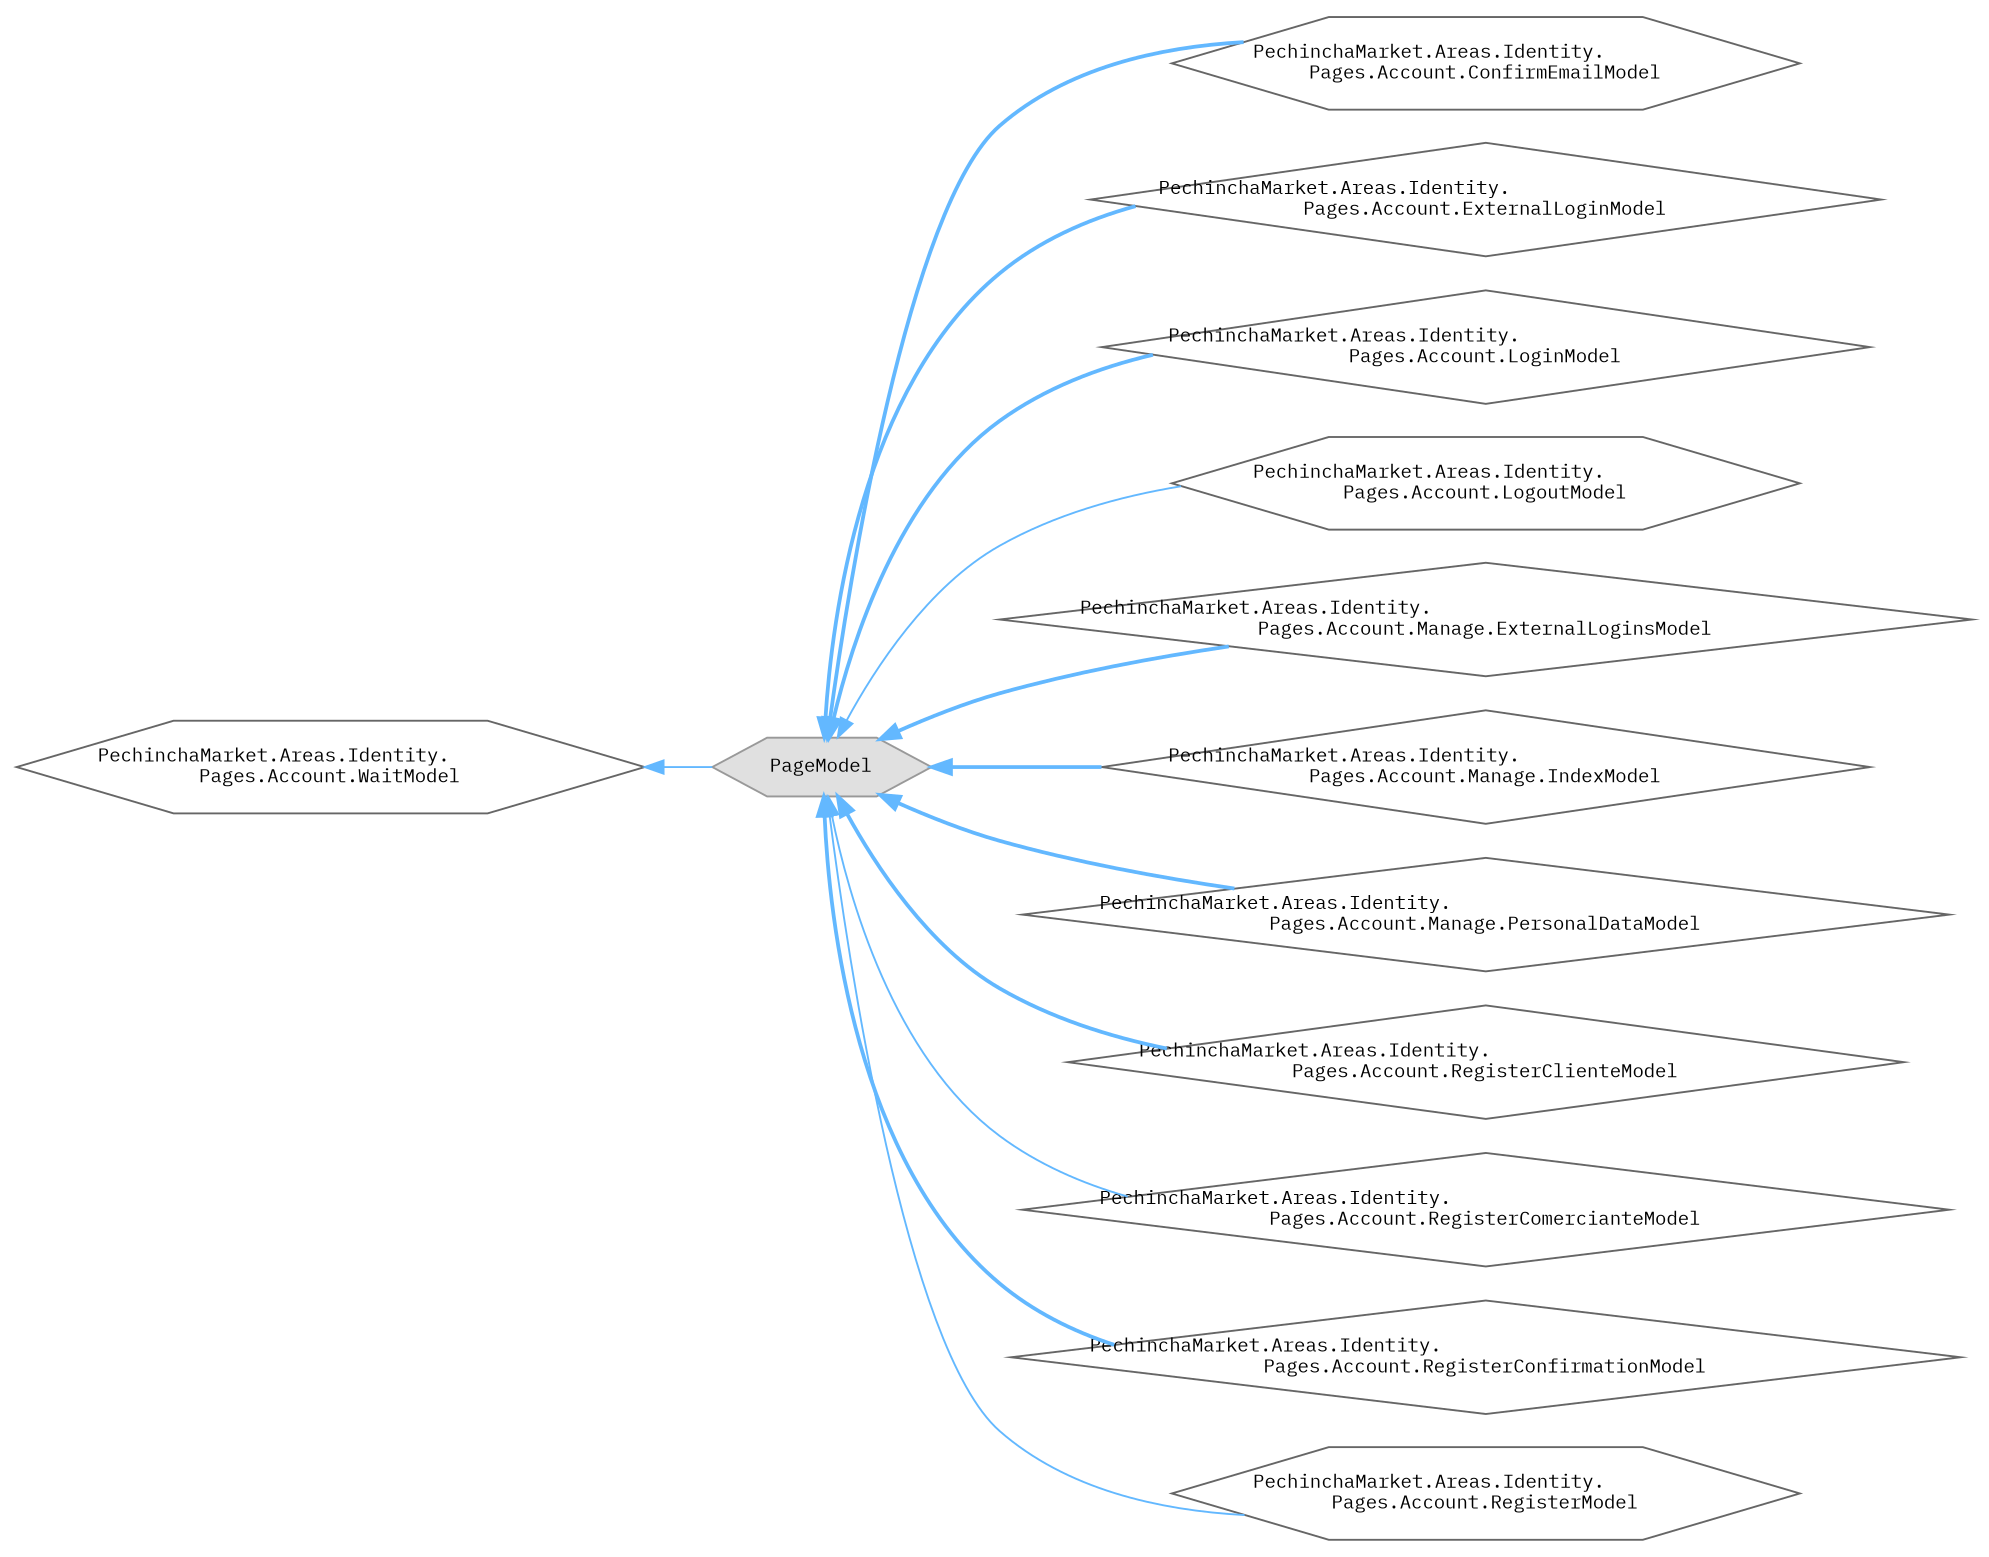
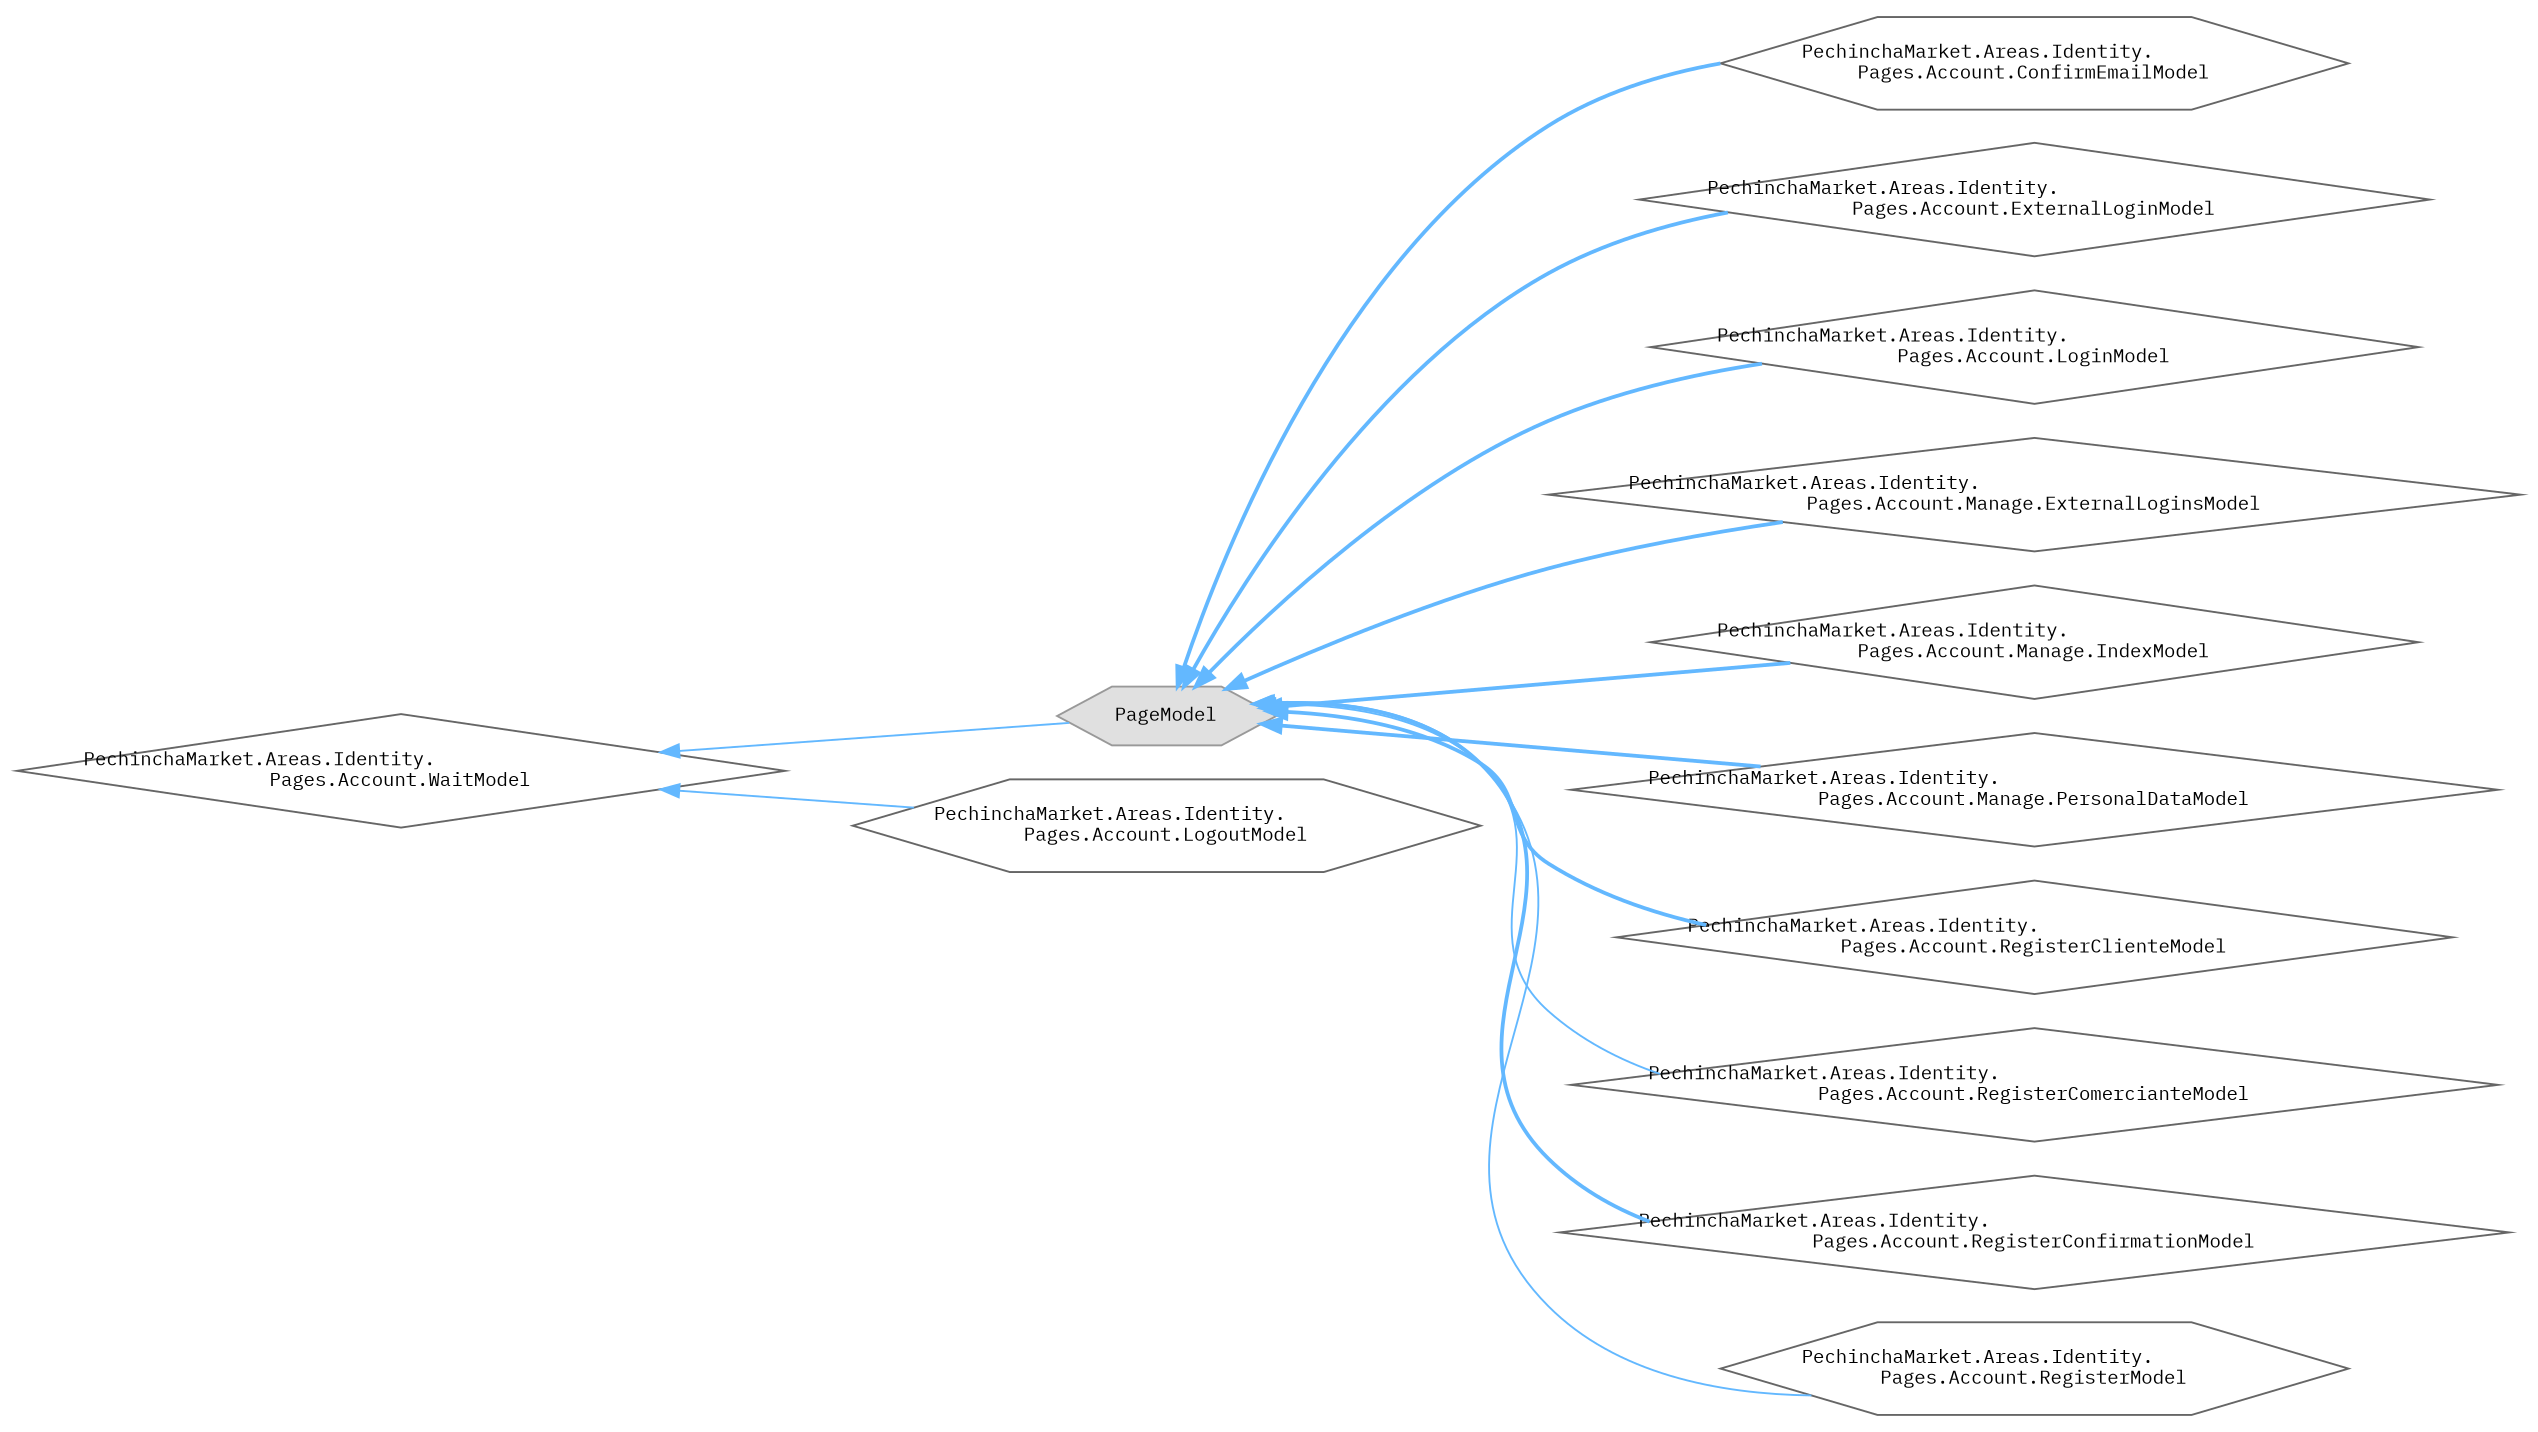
edge "PechinchaMarket.Areas.Identity. Pages.Account.LogoutModel" -> "PageModel": now "PechinchaMarket.Areas.Identity. Pages.Account.LogoutModel" -> "PechinchaMarket.Areas.Identity. Pages.Account.WaitModel"
node "PechinchaMarket.Areas.Identity. Pages.Account.WaitModel": shape hexagon -> diamond
